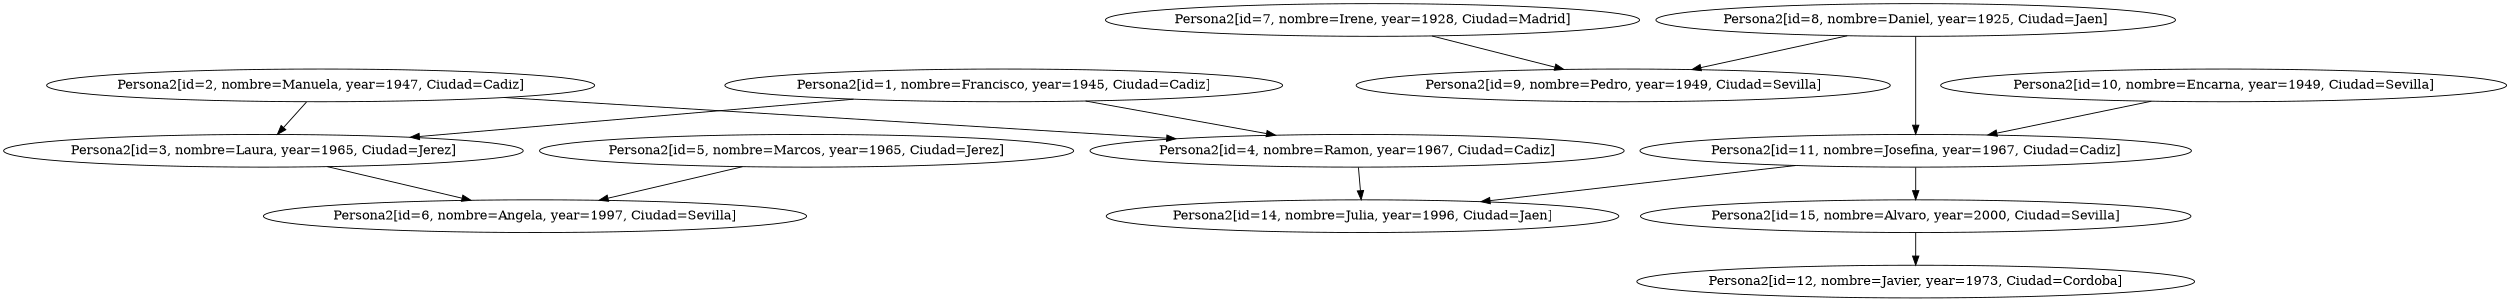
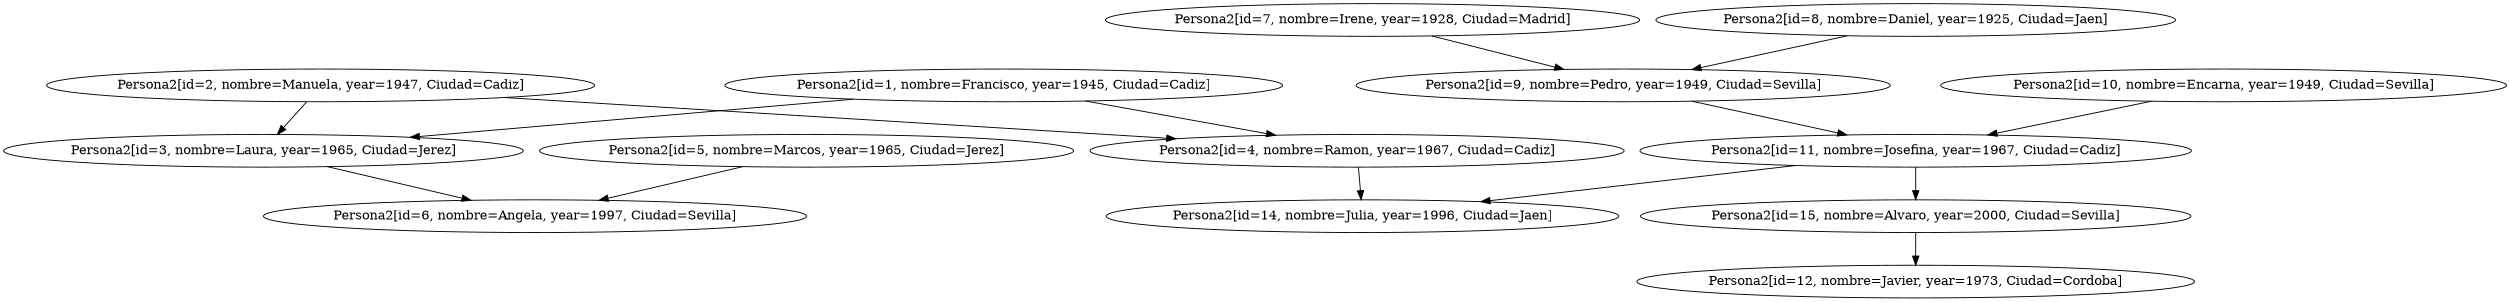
edge "Persona2[id=8, nombre=Daniel, year=1925, Ciudad=Jaen]" -> "Persona2[id=11, nombre=Josefina, year=1967, Ciudad=Cadiz]": now "Persona2[id=9, nombre=Pedro, year=1949, Ciudad=Sevilla]" -> "Persona2[id=11, nombre=Josefina, year=1967, Ciudad=Cadiz]"
